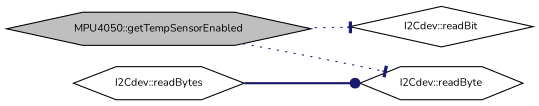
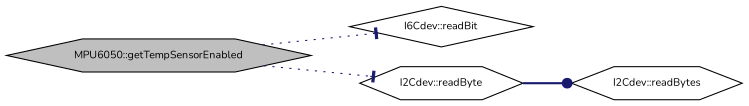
node "I2Cdev::readBit": label "I2Cdev::readBit" -> "I6Cdev::readBit"
node "MPU4050::getTempSensorEnabled": label "MPU4050::getTempSensorEnabled" -> "MPU6050::getTempSensorEnabled"
edge "I2Cdev::readBytes" -> "I2Cdev::readByte": reversed
